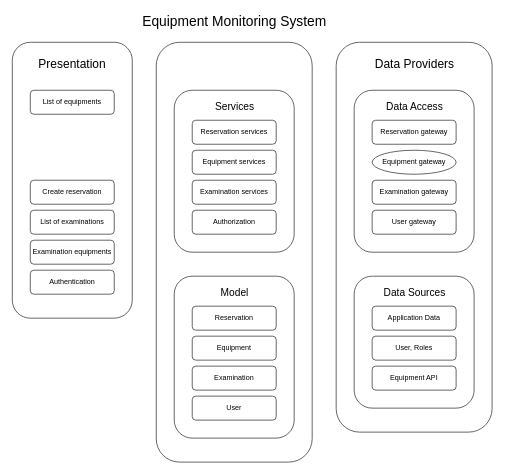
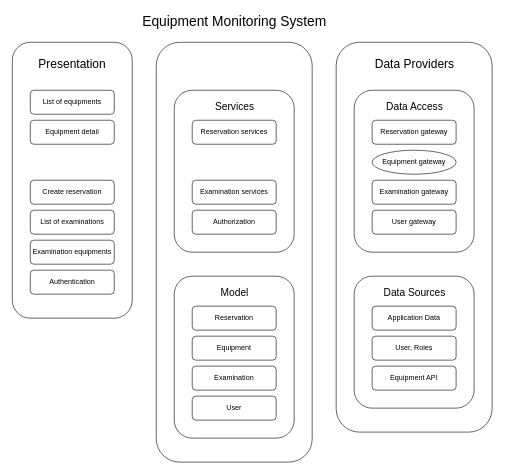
node "Equipment detail": added
node "Equipment services": removed
